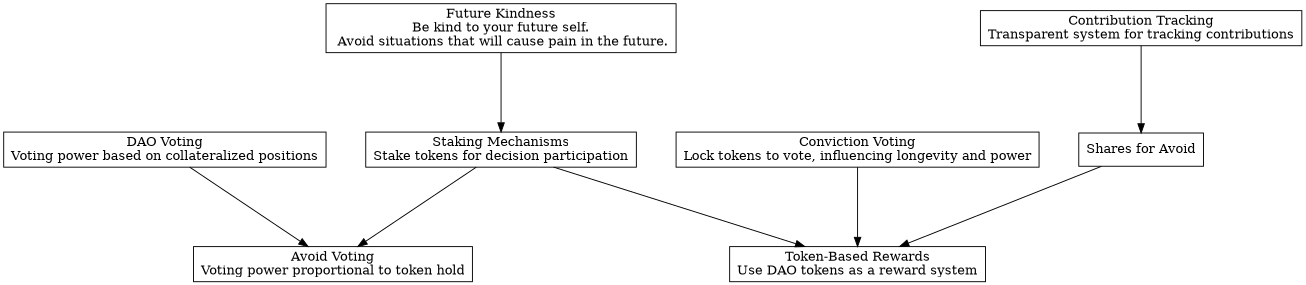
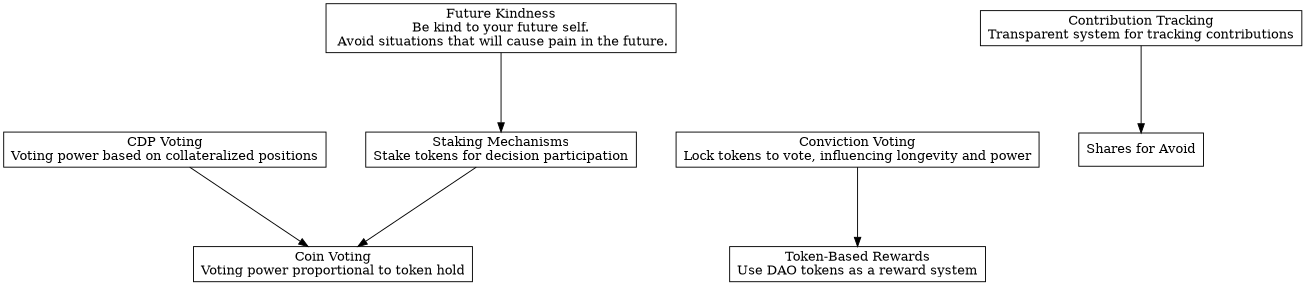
node "DAO Voting Voting power based on collateralized positions": label "DAO Voting Voting power based on collateralized positions" -> "CDP Voting Voting power based on collateralized positions"
edge "Staking Mechanisms Stake tokens for decision participation" -> "Token-Based Rewards Use DAO tokens as a reward system": removed
edge "Shares for Avoid" -> "Token-Based Rewards Use DAO tokens as a reward system": removed
node "Avoid Voting Voting power proportional to token hold": label "Avoid Voting Voting power proportional to token hold" -> "Coin Voting Voting power proportional to token hold"
